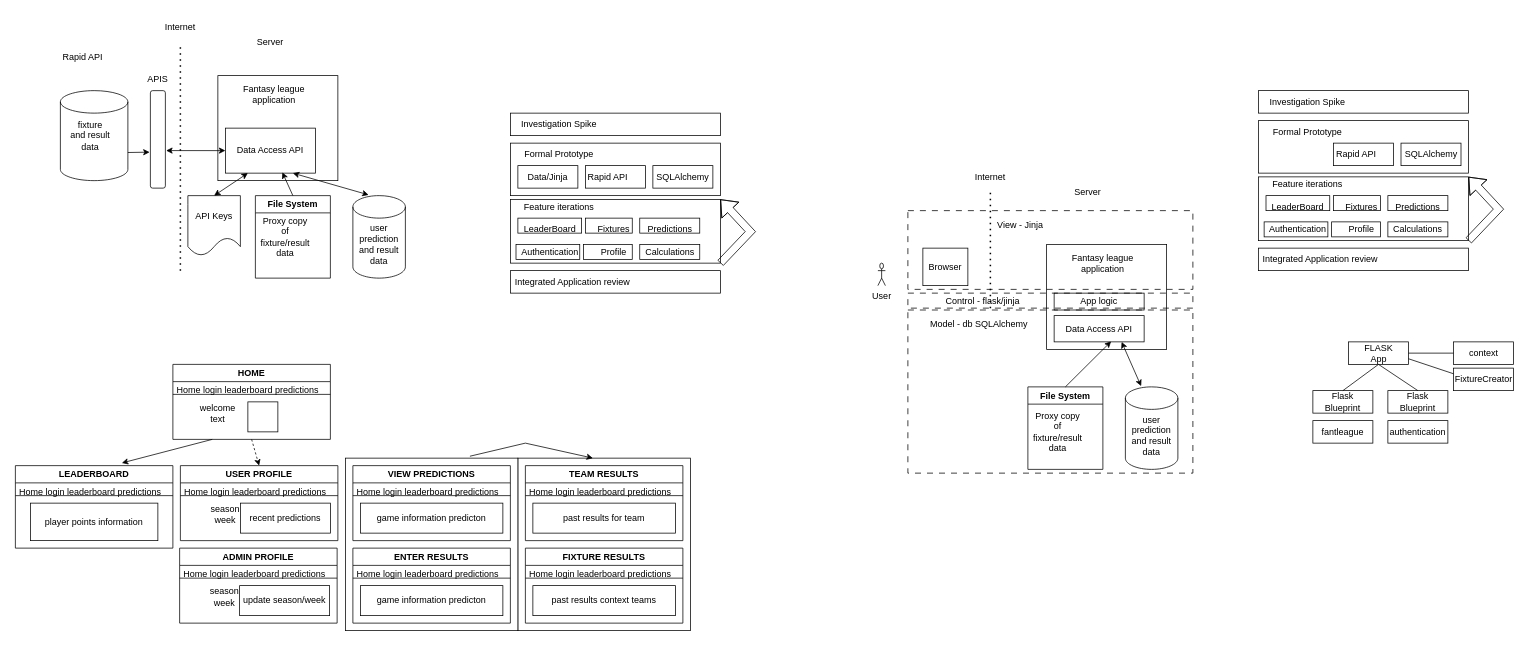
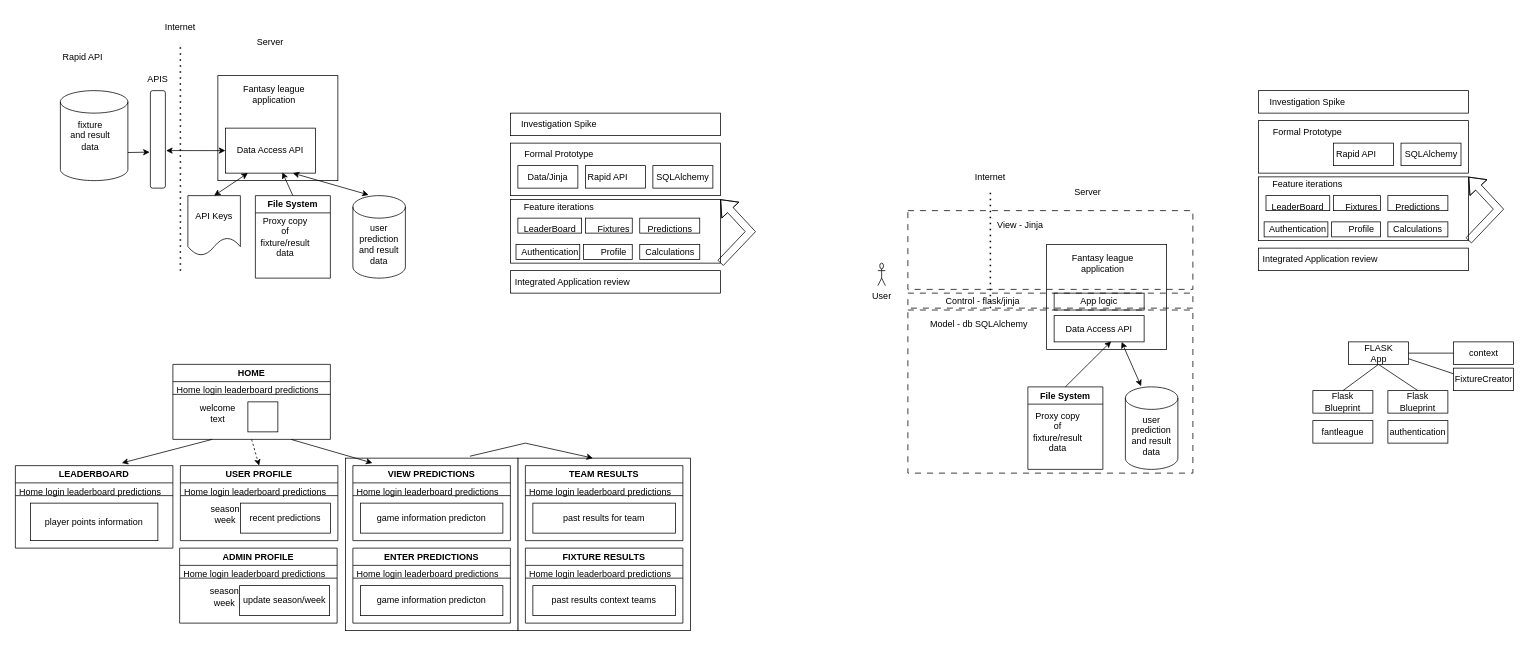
node "Browser": removed
edge "HOME" -> "VIEW PREDICTIONS": added
node "ENTER RESULTS": label "ENTER RESULTS" -> "ENTER PREDICTIONS"
